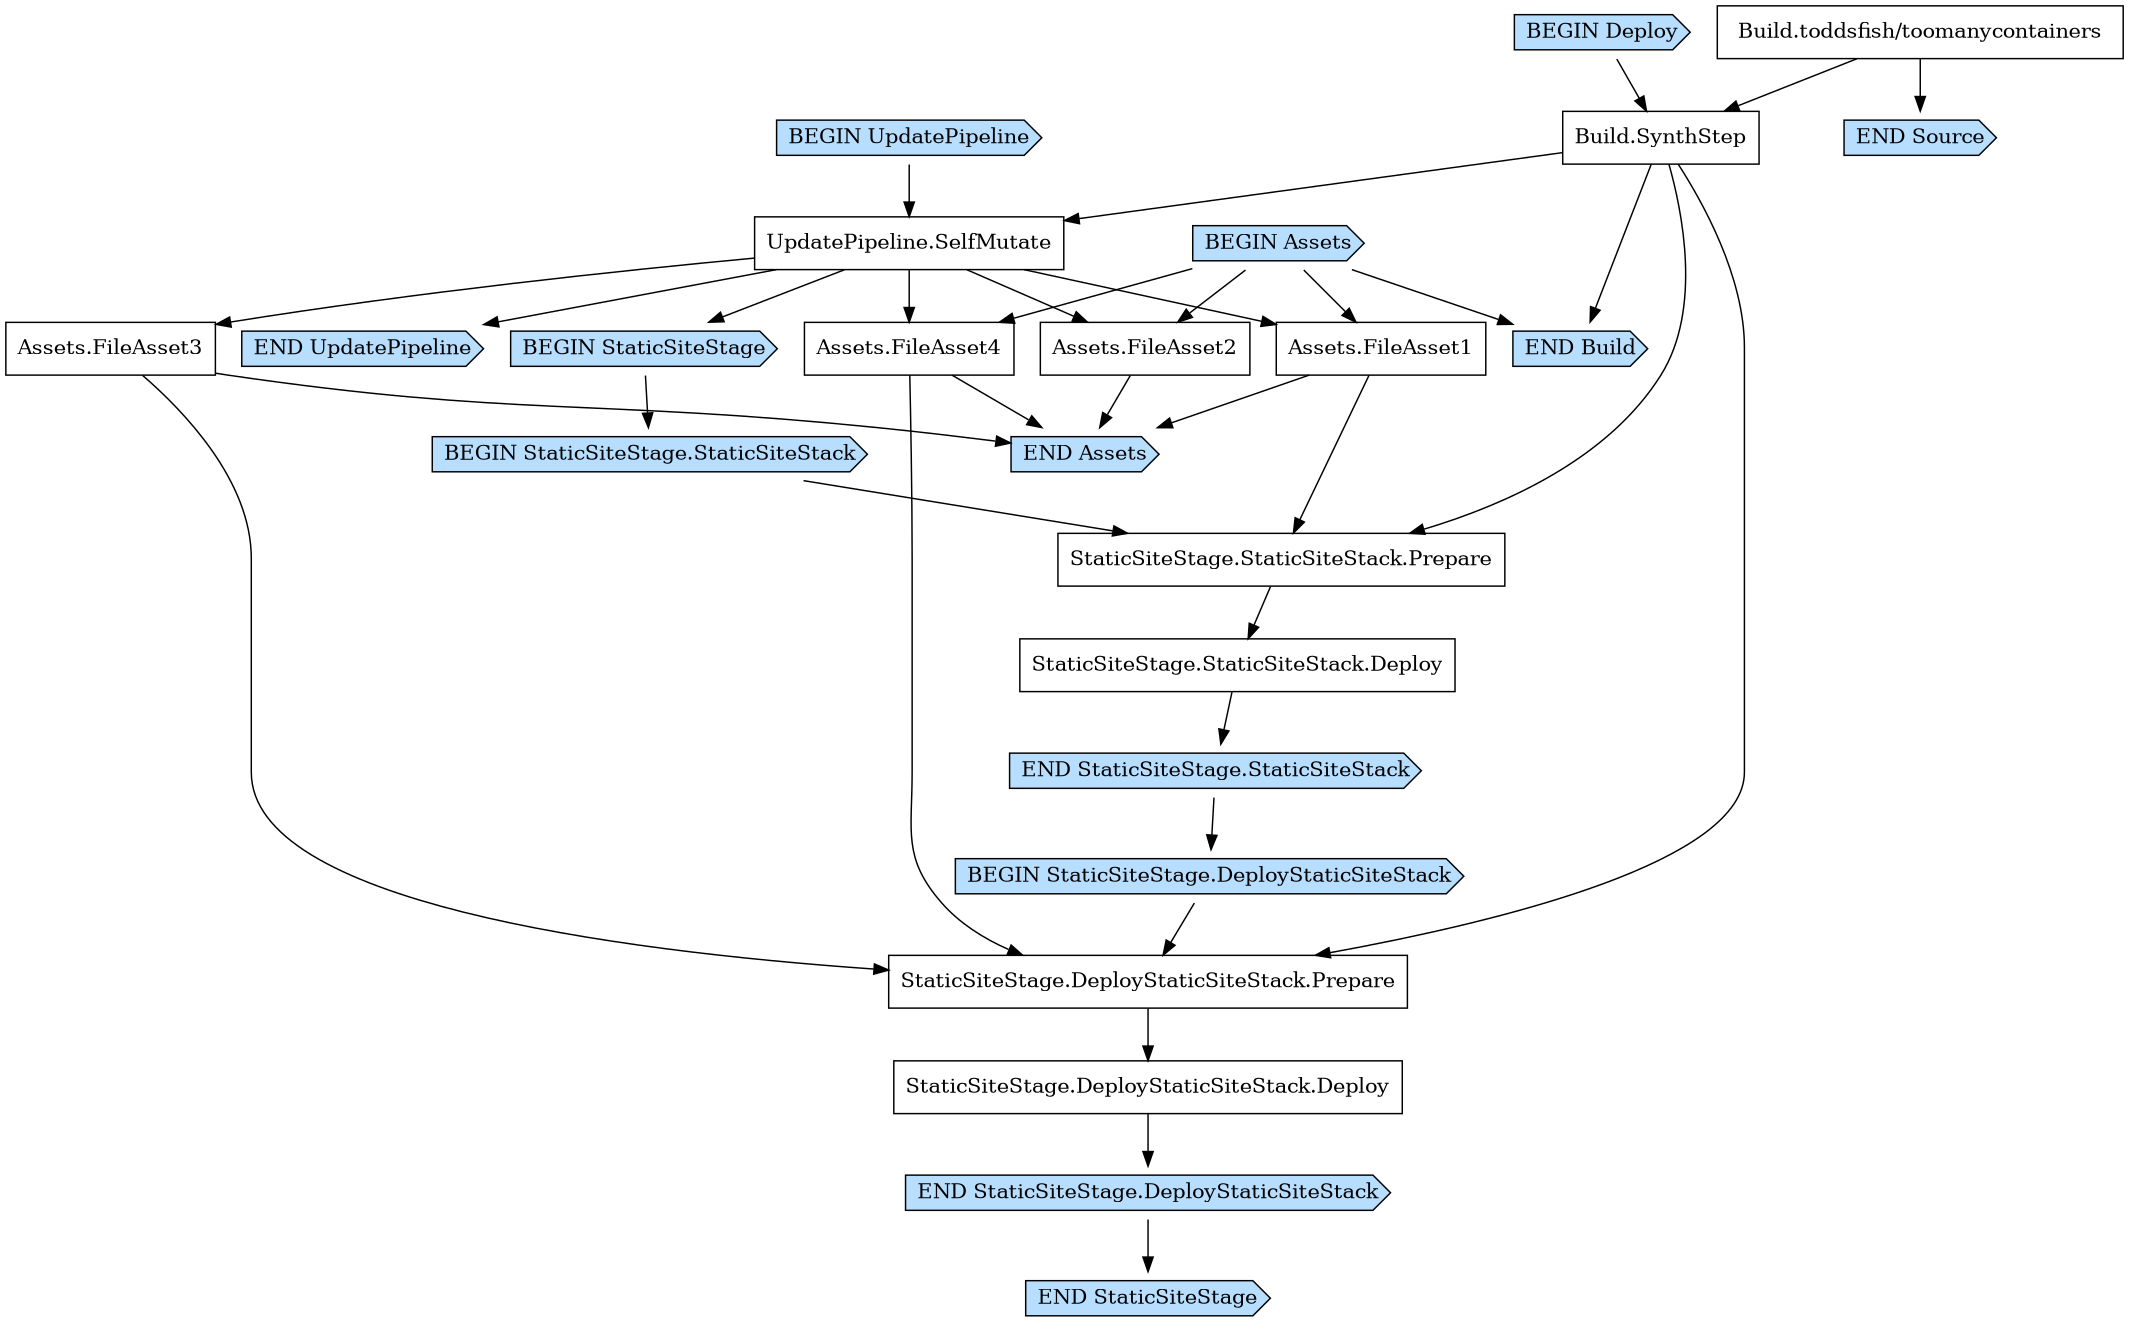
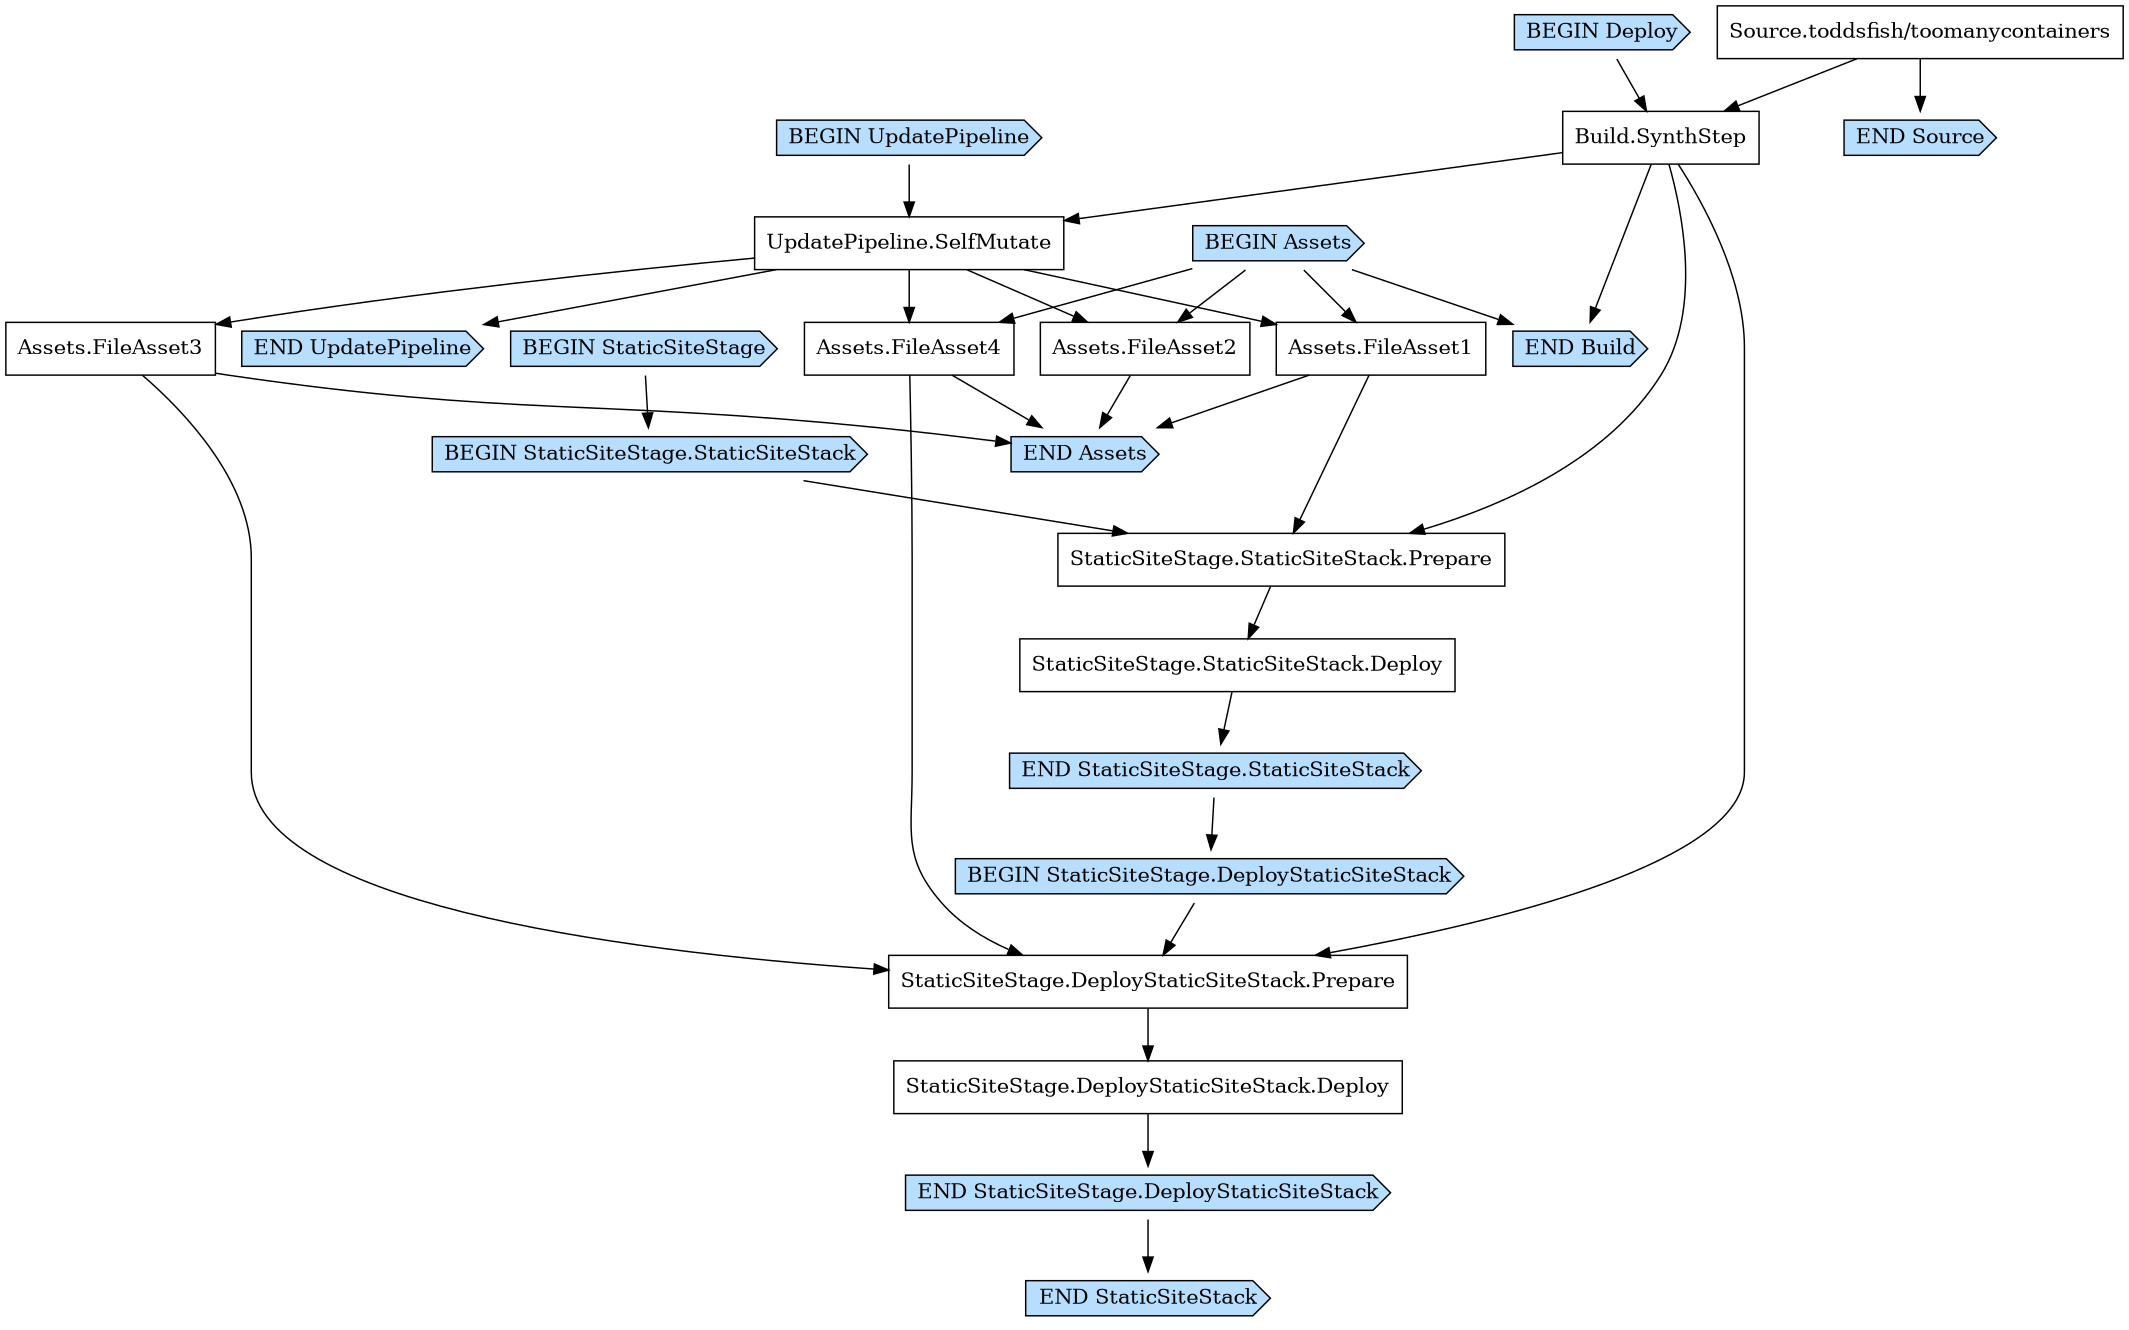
node "Build.toddsfish/toomanycontainers": label "Build.toddsfish/toomanycontainers" -> "Source.toddsfish/toomanycontainers"
edge "UpdatePipeline.SelfMutate" -> "BEGIN StaticSiteStage": removed
node "END StaticSiteStage": label "END StaticSiteStage" -> "END StaticSiteStack"
